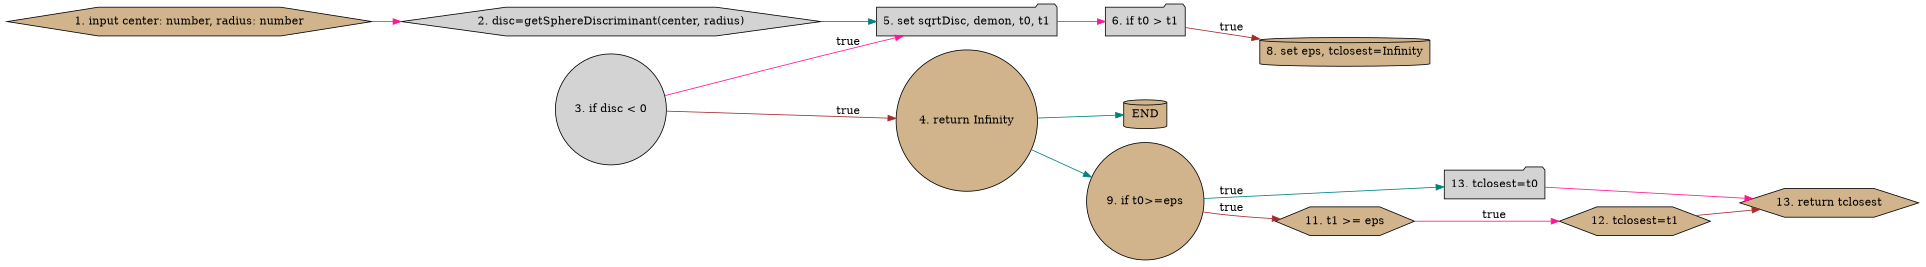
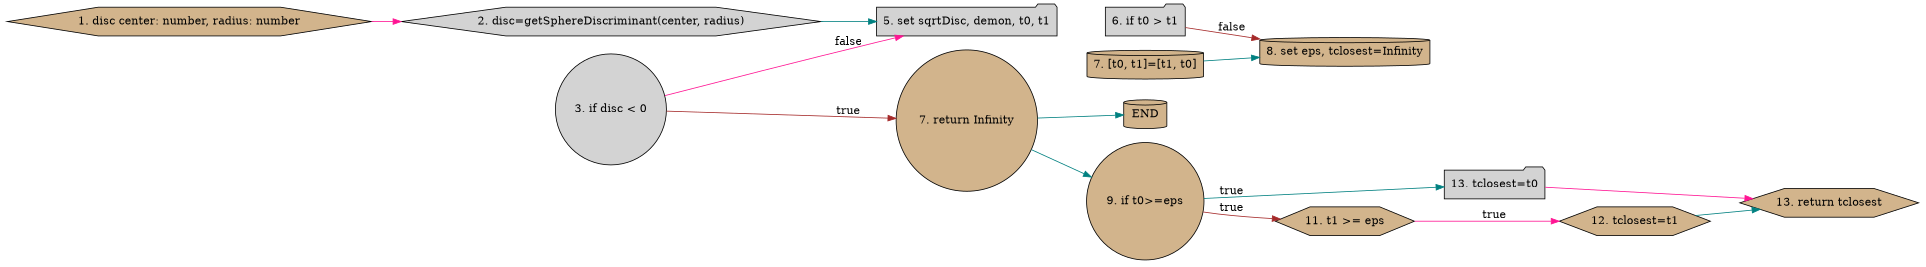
node "1. input center: number, radius: number": label "1. input center: number, radius: number" -> "1. disc center: number, radius: number"
edge "5. set sqrtDisc, demon, t0, t1" -> "6. if t0 > t1": removed
edge "6. if t0 > t1" -> "8. set eps, tclosest=Infinity": label "true" -> "false"
edge "3. if disc < 0" -> "5. set sqrtDisc, demon, t0, t1": label "true" -> "false"
node "7. [t0, t1]=[t1, t0]": added
node "4. return Infinity": label "4. return Infinity" -> "7. return Infinity"
edge "12. tclosest=t1" -> "13. return tclosest": color brown -> teal
